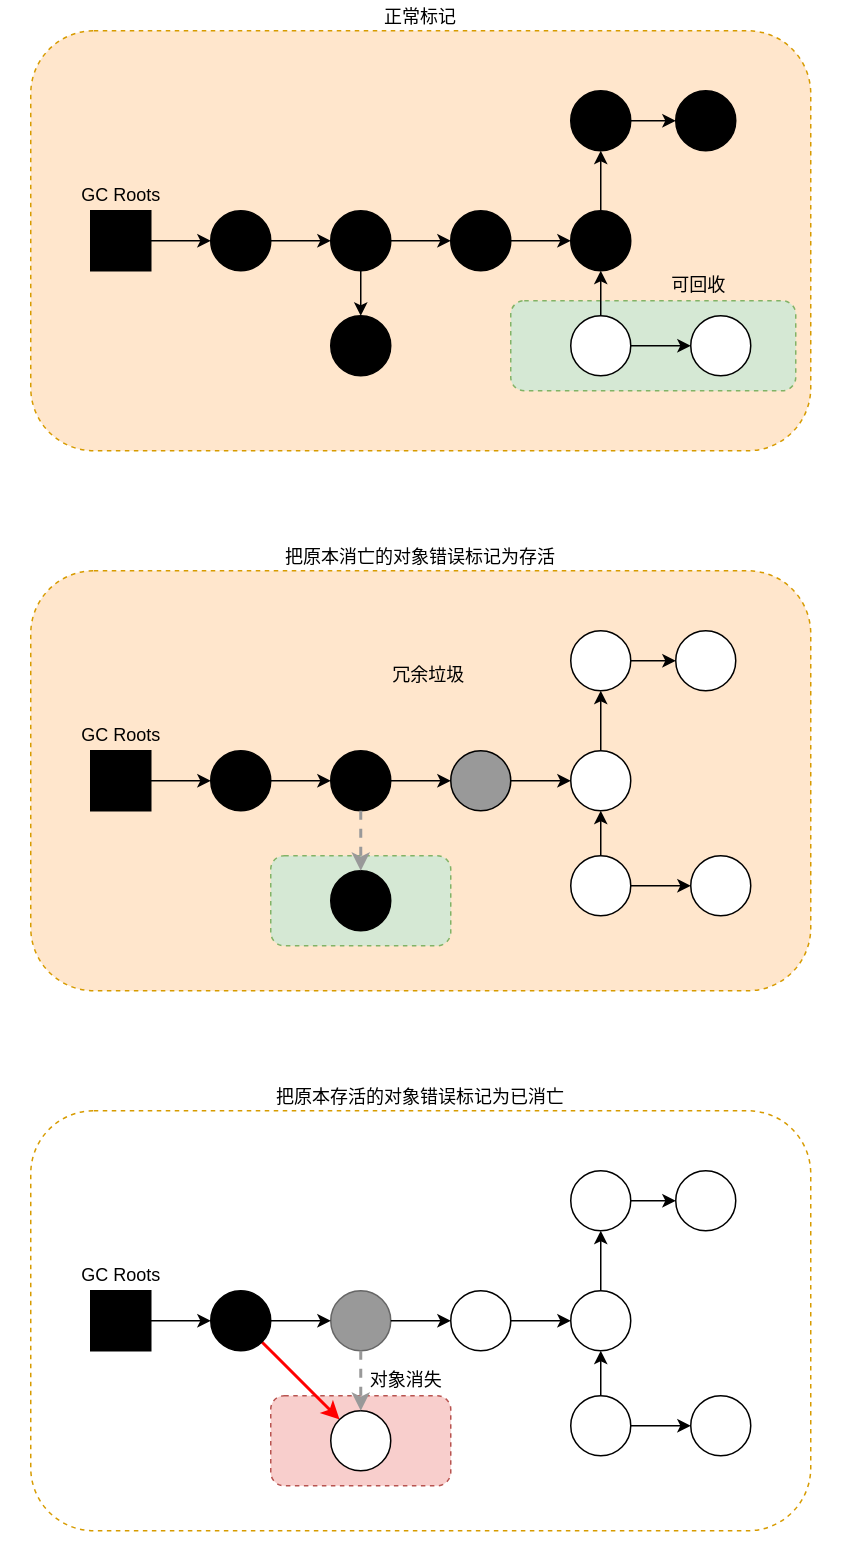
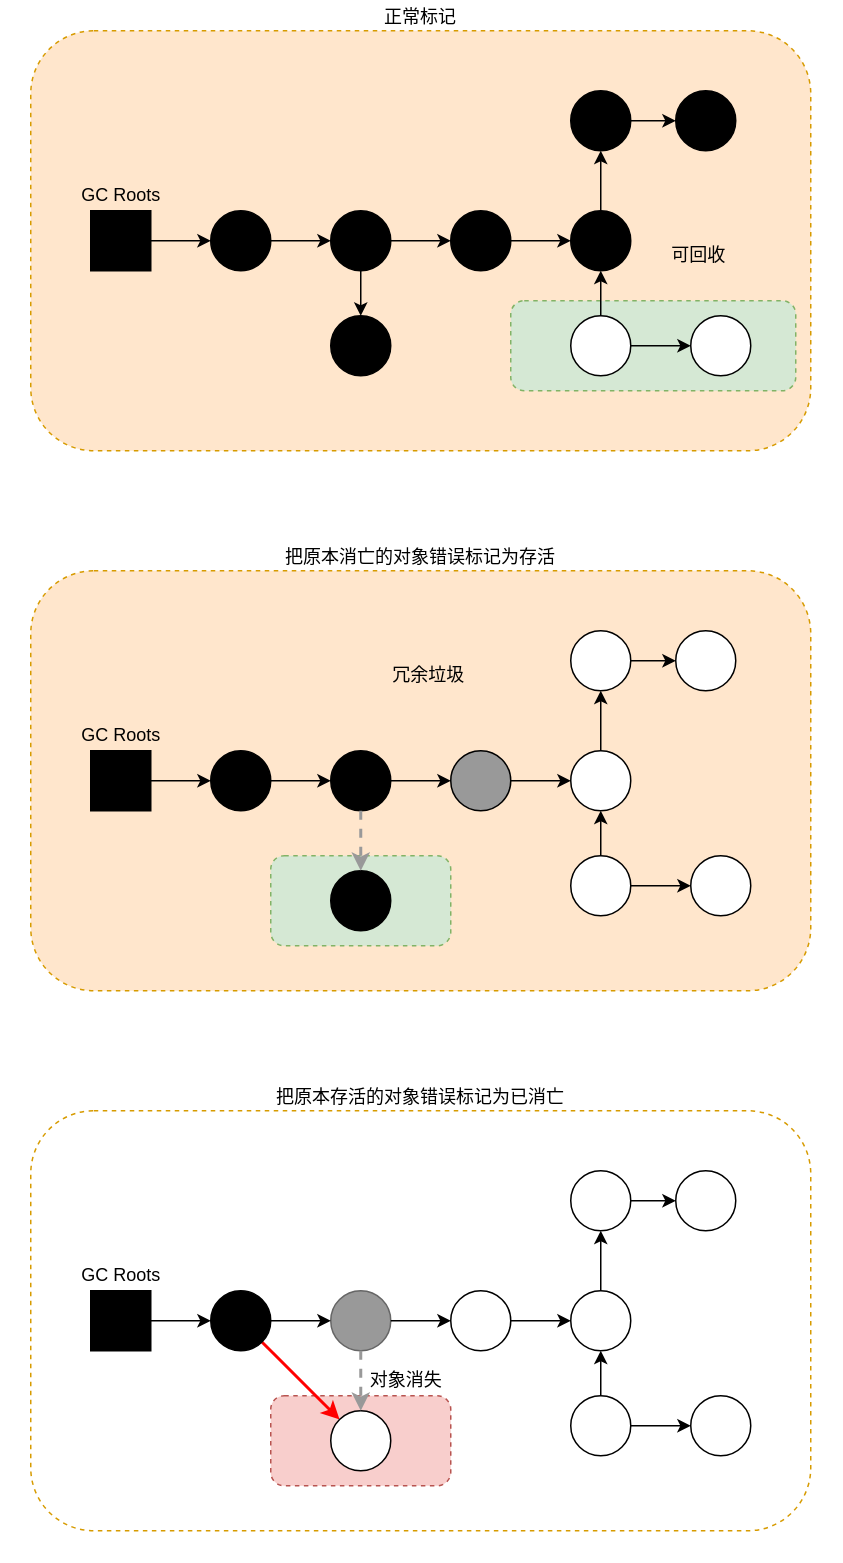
node "可回收": moved (698, 286) -> (698, 256)
